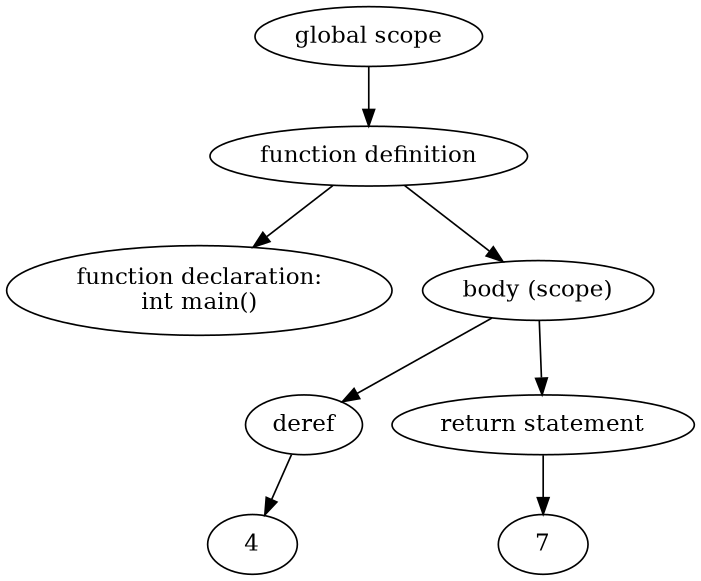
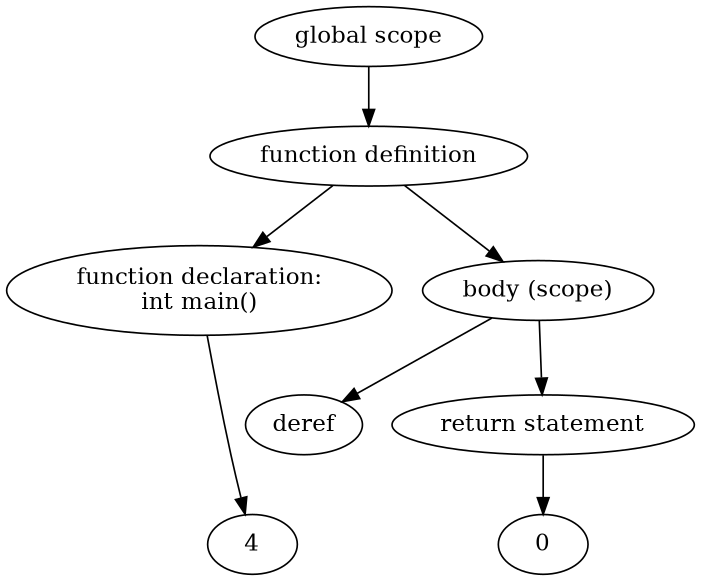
edge "deref" -> "4": now "function declaration: int main()" -> "4"
node "7": label "7" -> "0"
